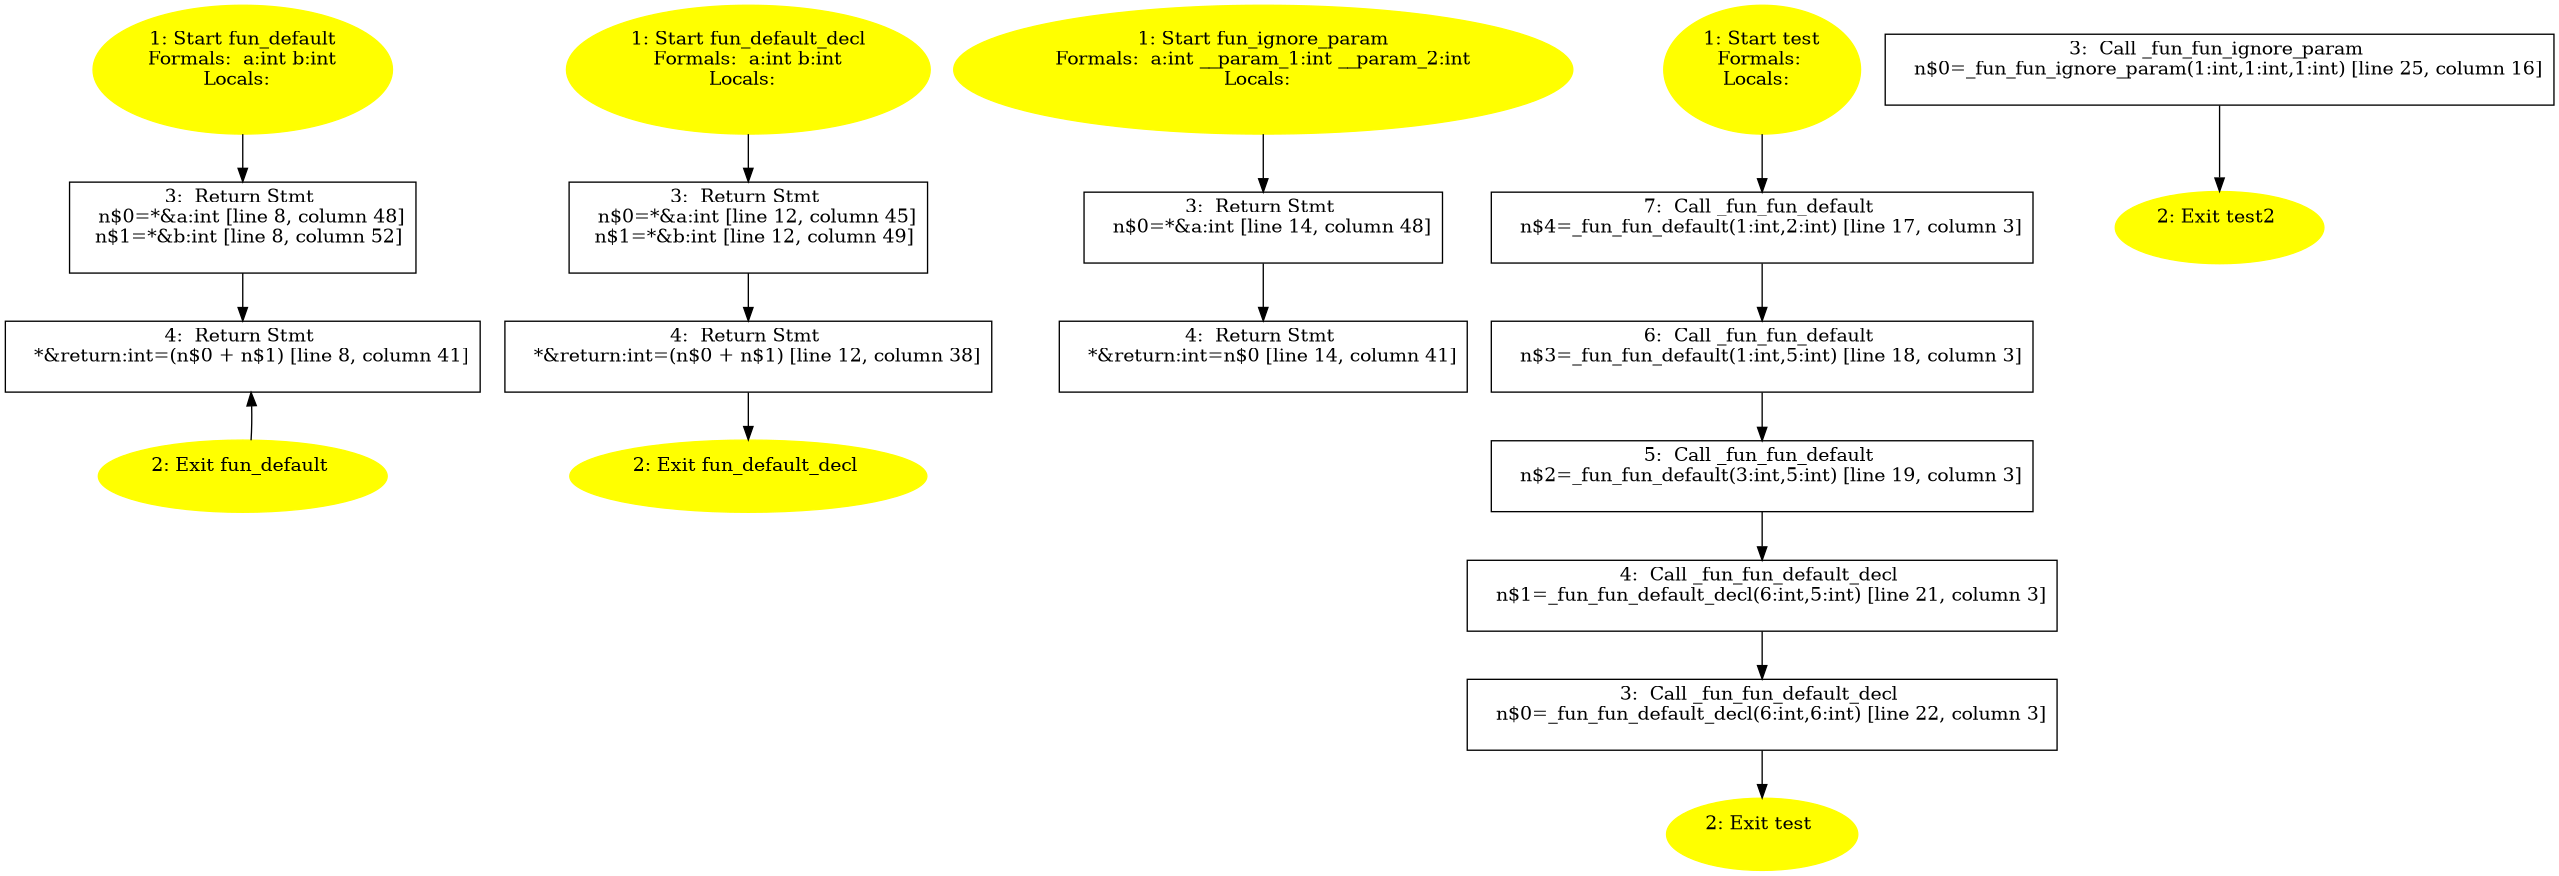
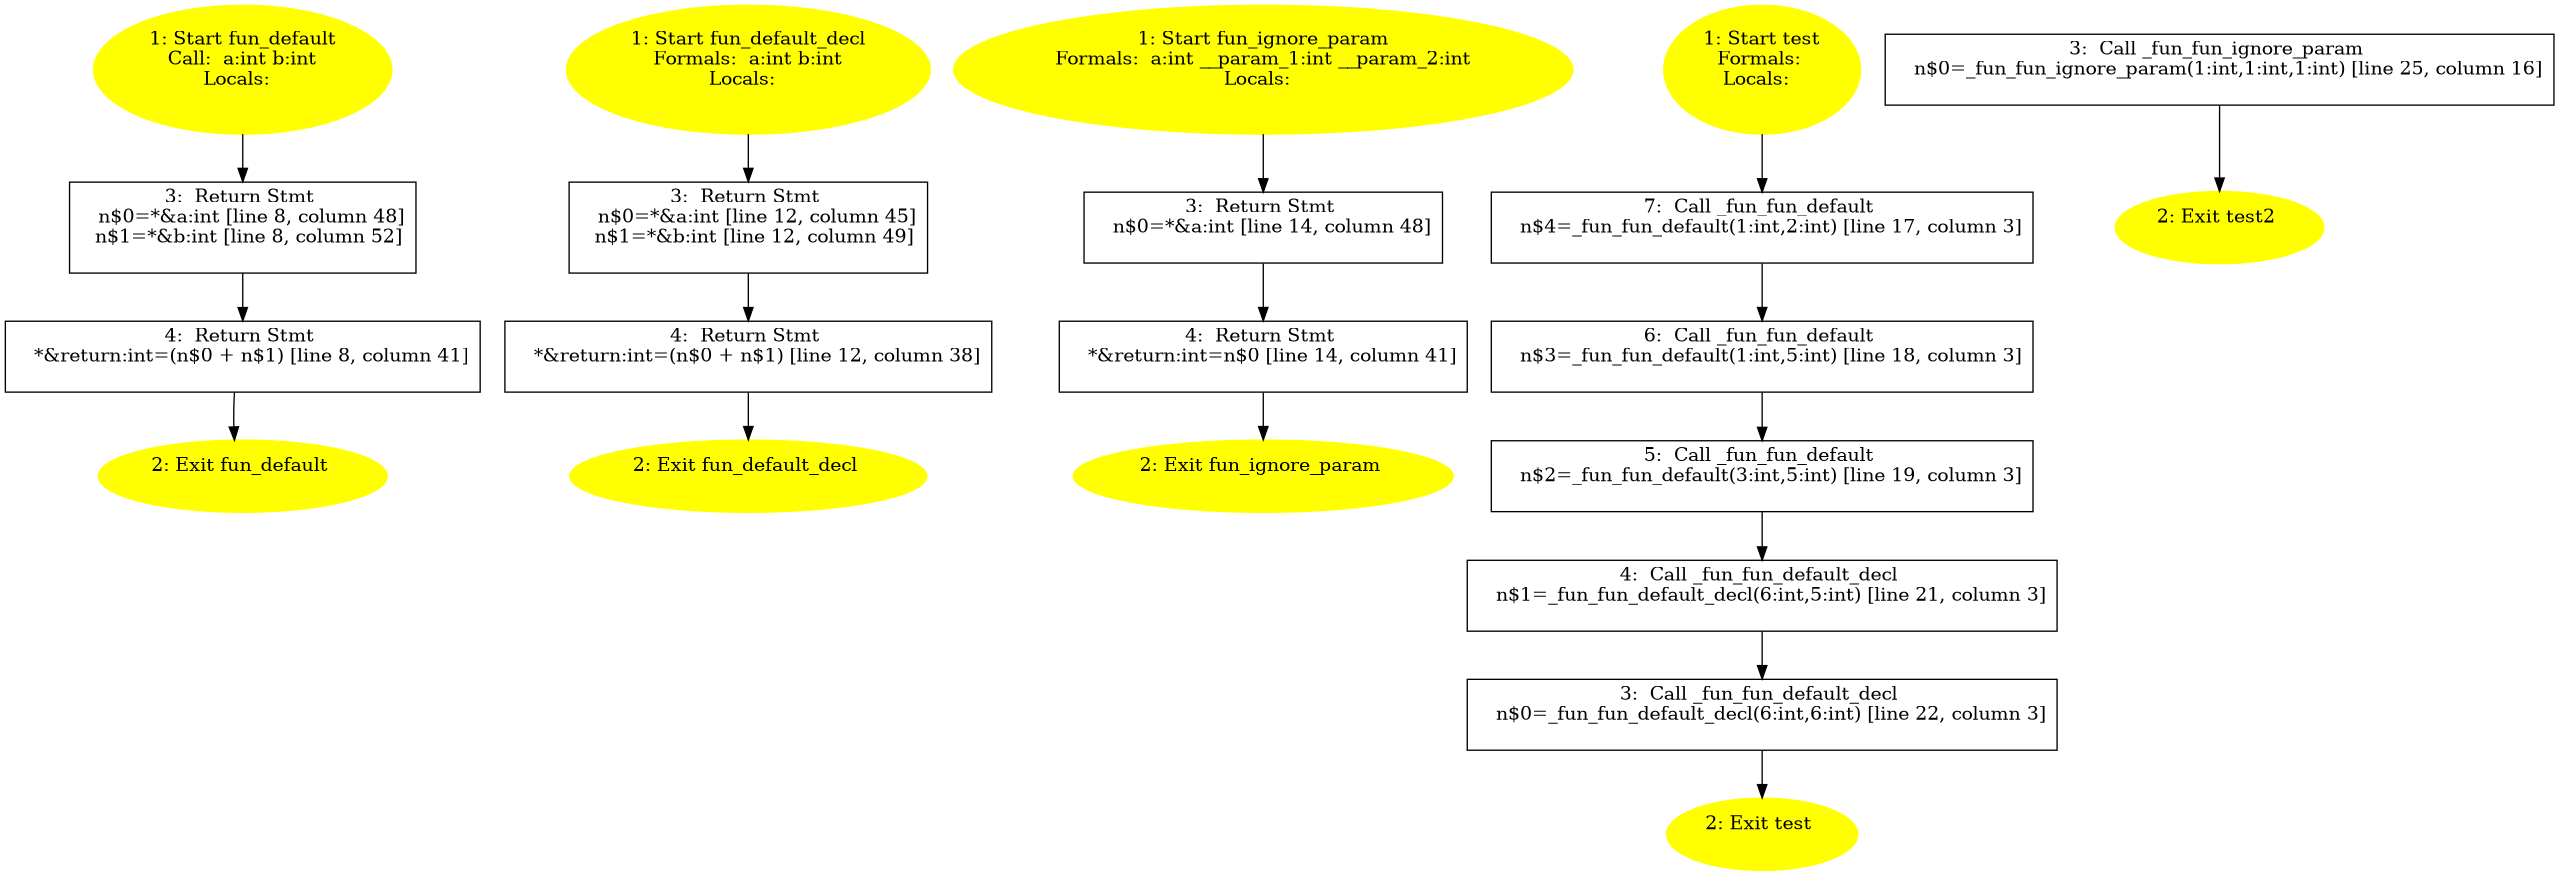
node "1: Start fun_default Formals:  a:int b:int Locals:": label "1: Start fun_default Formals:  a:int b:int Locals:" -> "1: Start fun_default Call:  a:int b:int Locals:"
edge "2: Exit fun_default" -> "4:  Return Stmt *&return:int=(n$0 + n$1) [line 8, column 41]": reversed
node "2: Exit fun_ignore_param": added
